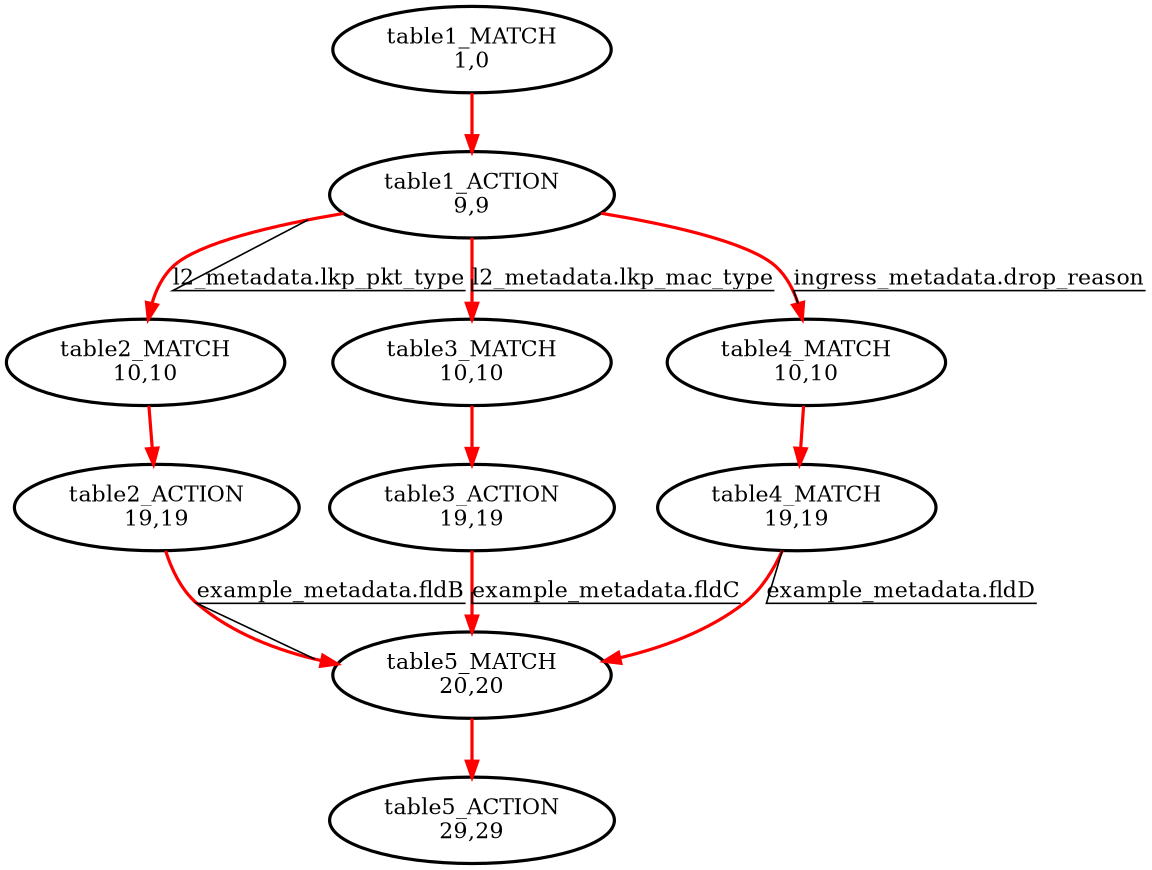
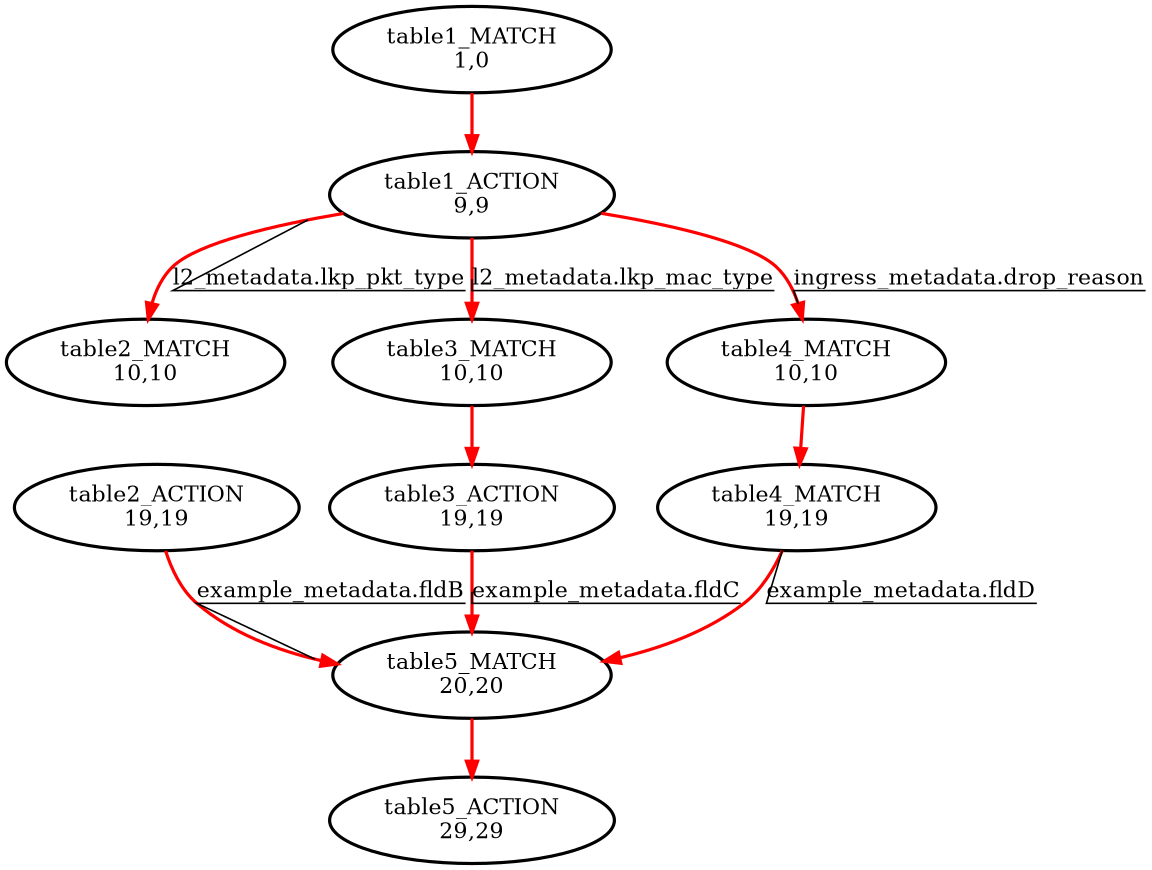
edge "table2_MATCH 10,10" -> "table2_ACTION 19,19": removed
